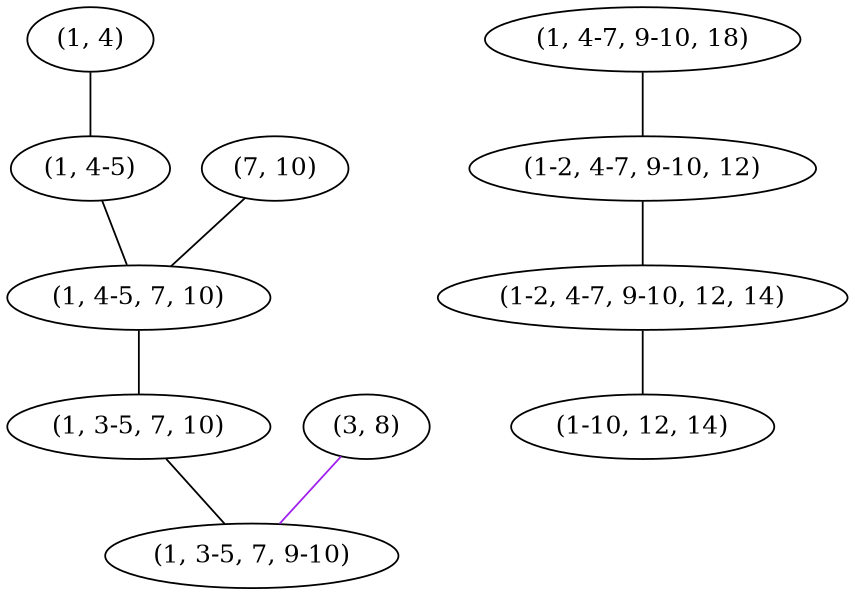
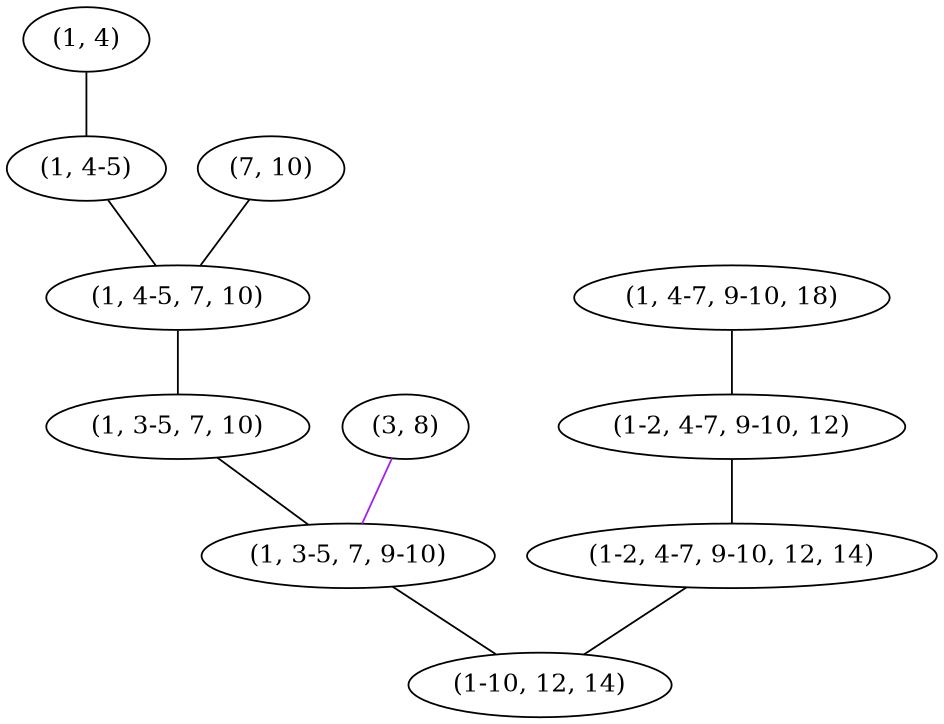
edge "(1, 3-5, 7, 9-10)" -- "(1-10, 12, 14)": added
